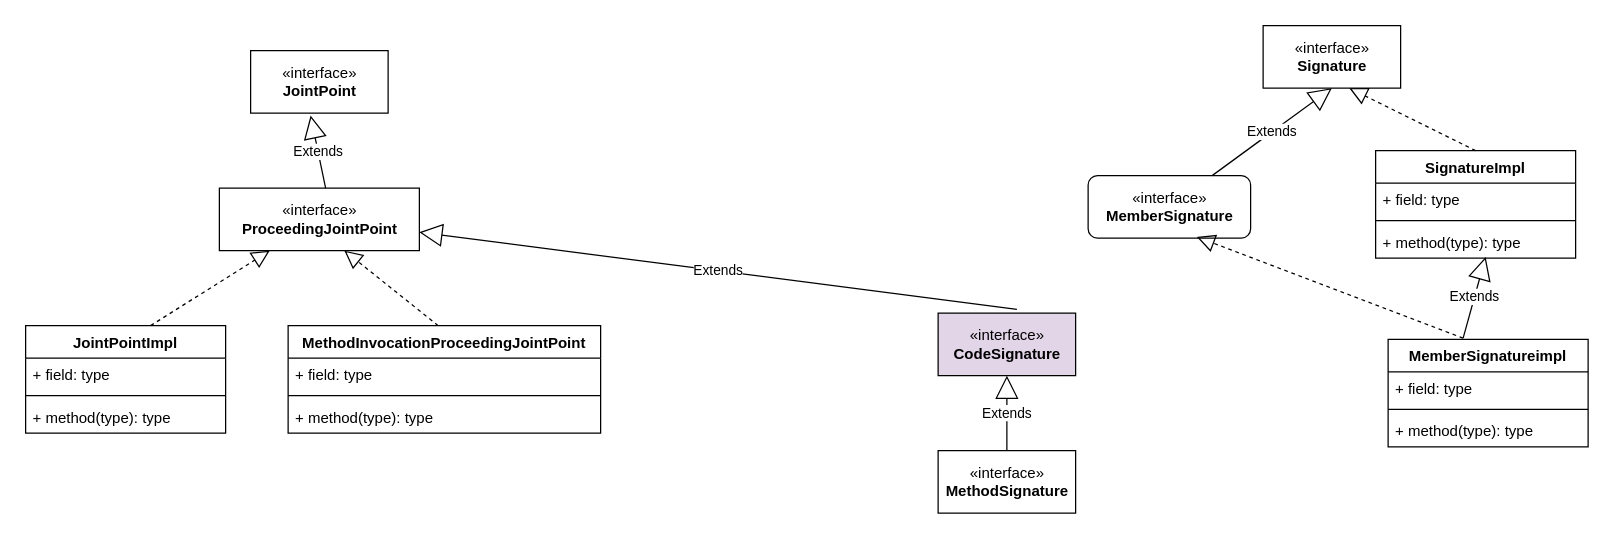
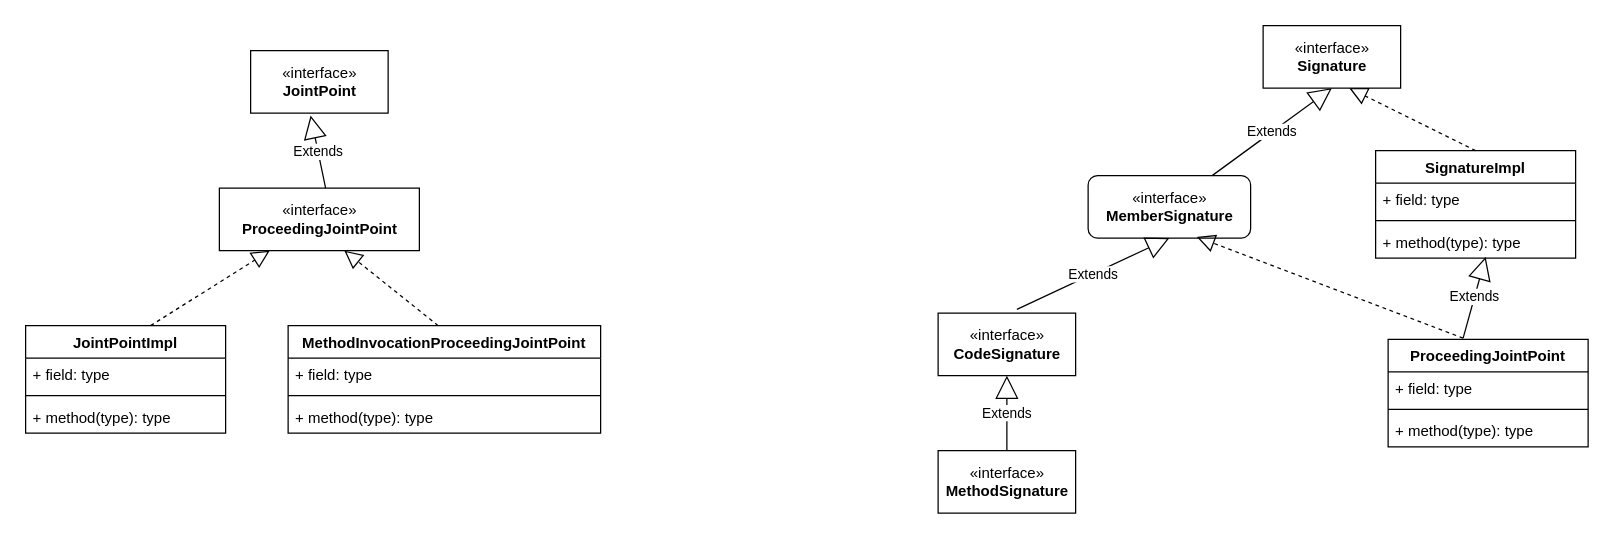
edge "«interface» CodeSignature" -> "«interface» ProceedingJointPoint": now "«interface» CodeSignature" -> "«interface» MemberSignature"
node "«interface» CodeSignature": fillcolor #e1d5e7 -> #ffffff
node "MemberSignatureimpl": label "MemberSignatureimpl" -> "ProceedingJointPoint"
